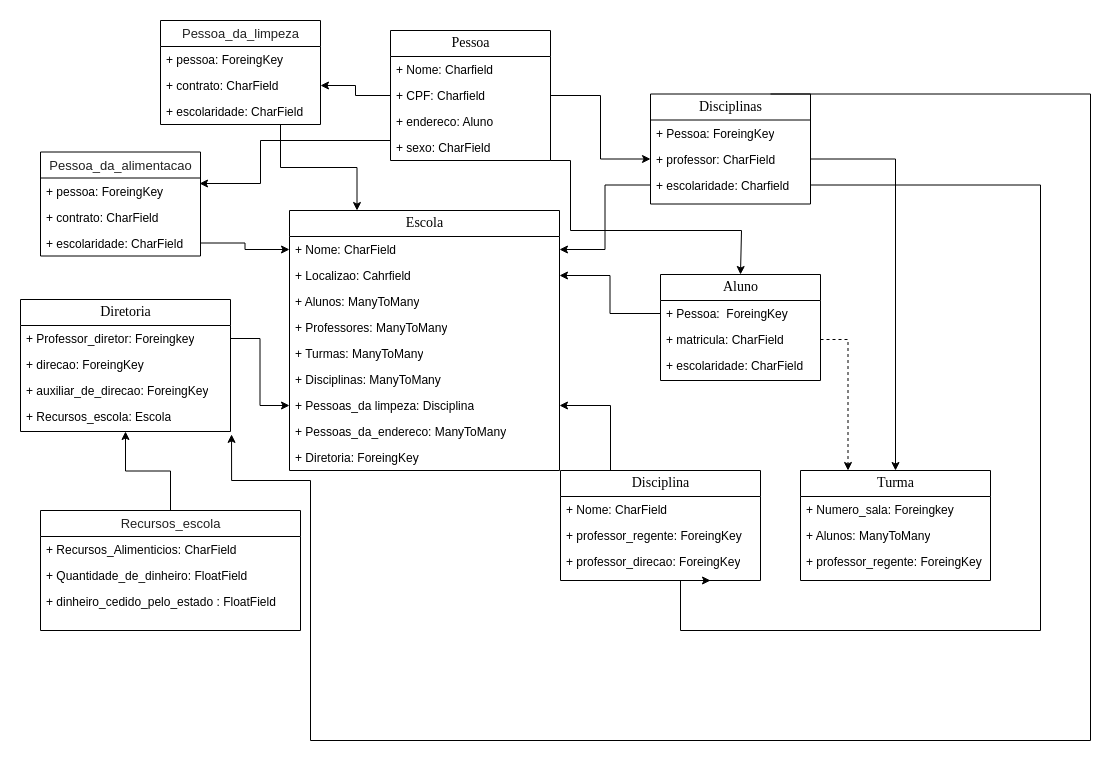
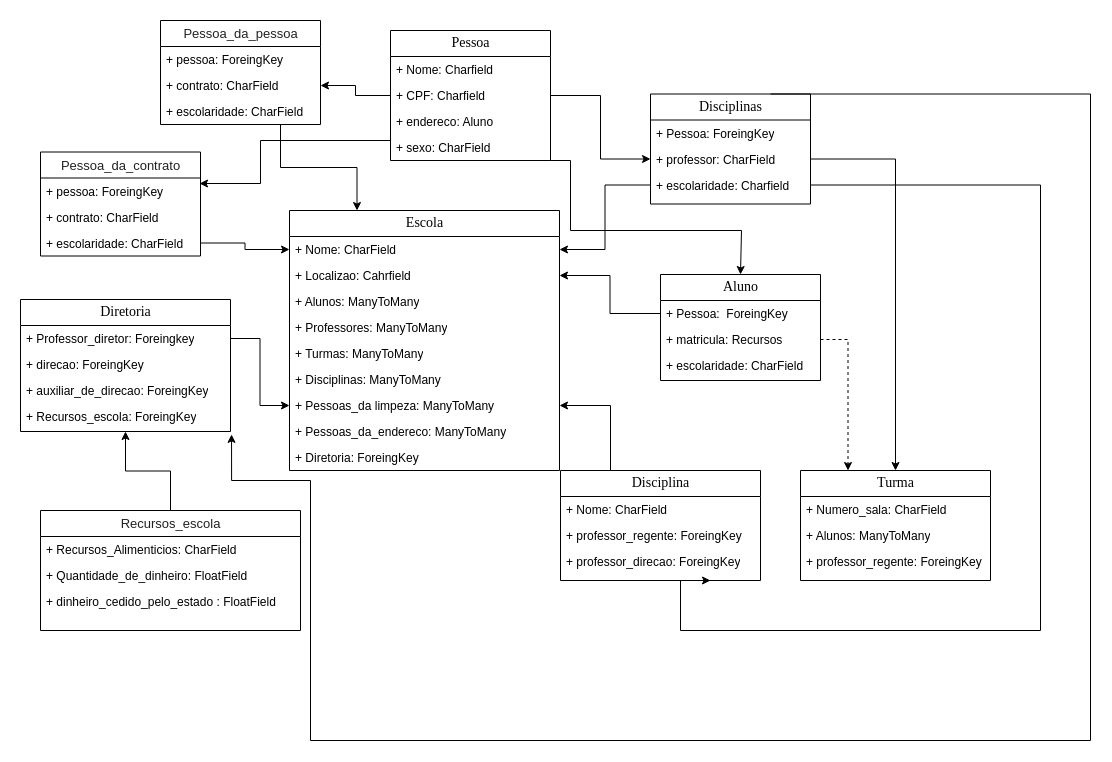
node "Pessoa_da_limpeza": label "Pessoa_da_limpeza" -> "Pessoa_da_pessoa"
node "Pessoa_da_alimentacao": label "Pessoa_da_alimentacao" -> "Pessoa_da_contrato"
node "+ matricula: CharField": label "+ matricula: CharField" -> "+ matricula: Recursos"
node "+ Pessoas_da limpeza: Disciplina": label "+ Pessoas_da limpeza: Disciplina" -> "+ Pessoas_da limpeza: ManyToMany"
node "+ Recursos_escola: Escola": label "+ Recursos_escola: Escola" -> "+ Recursos_escola: ForeingKey"
node "+ Numero_sala: Foreingkey": label "+ Numero_sala: Foreingkey" -> "+ Numero_sala: CharField"
